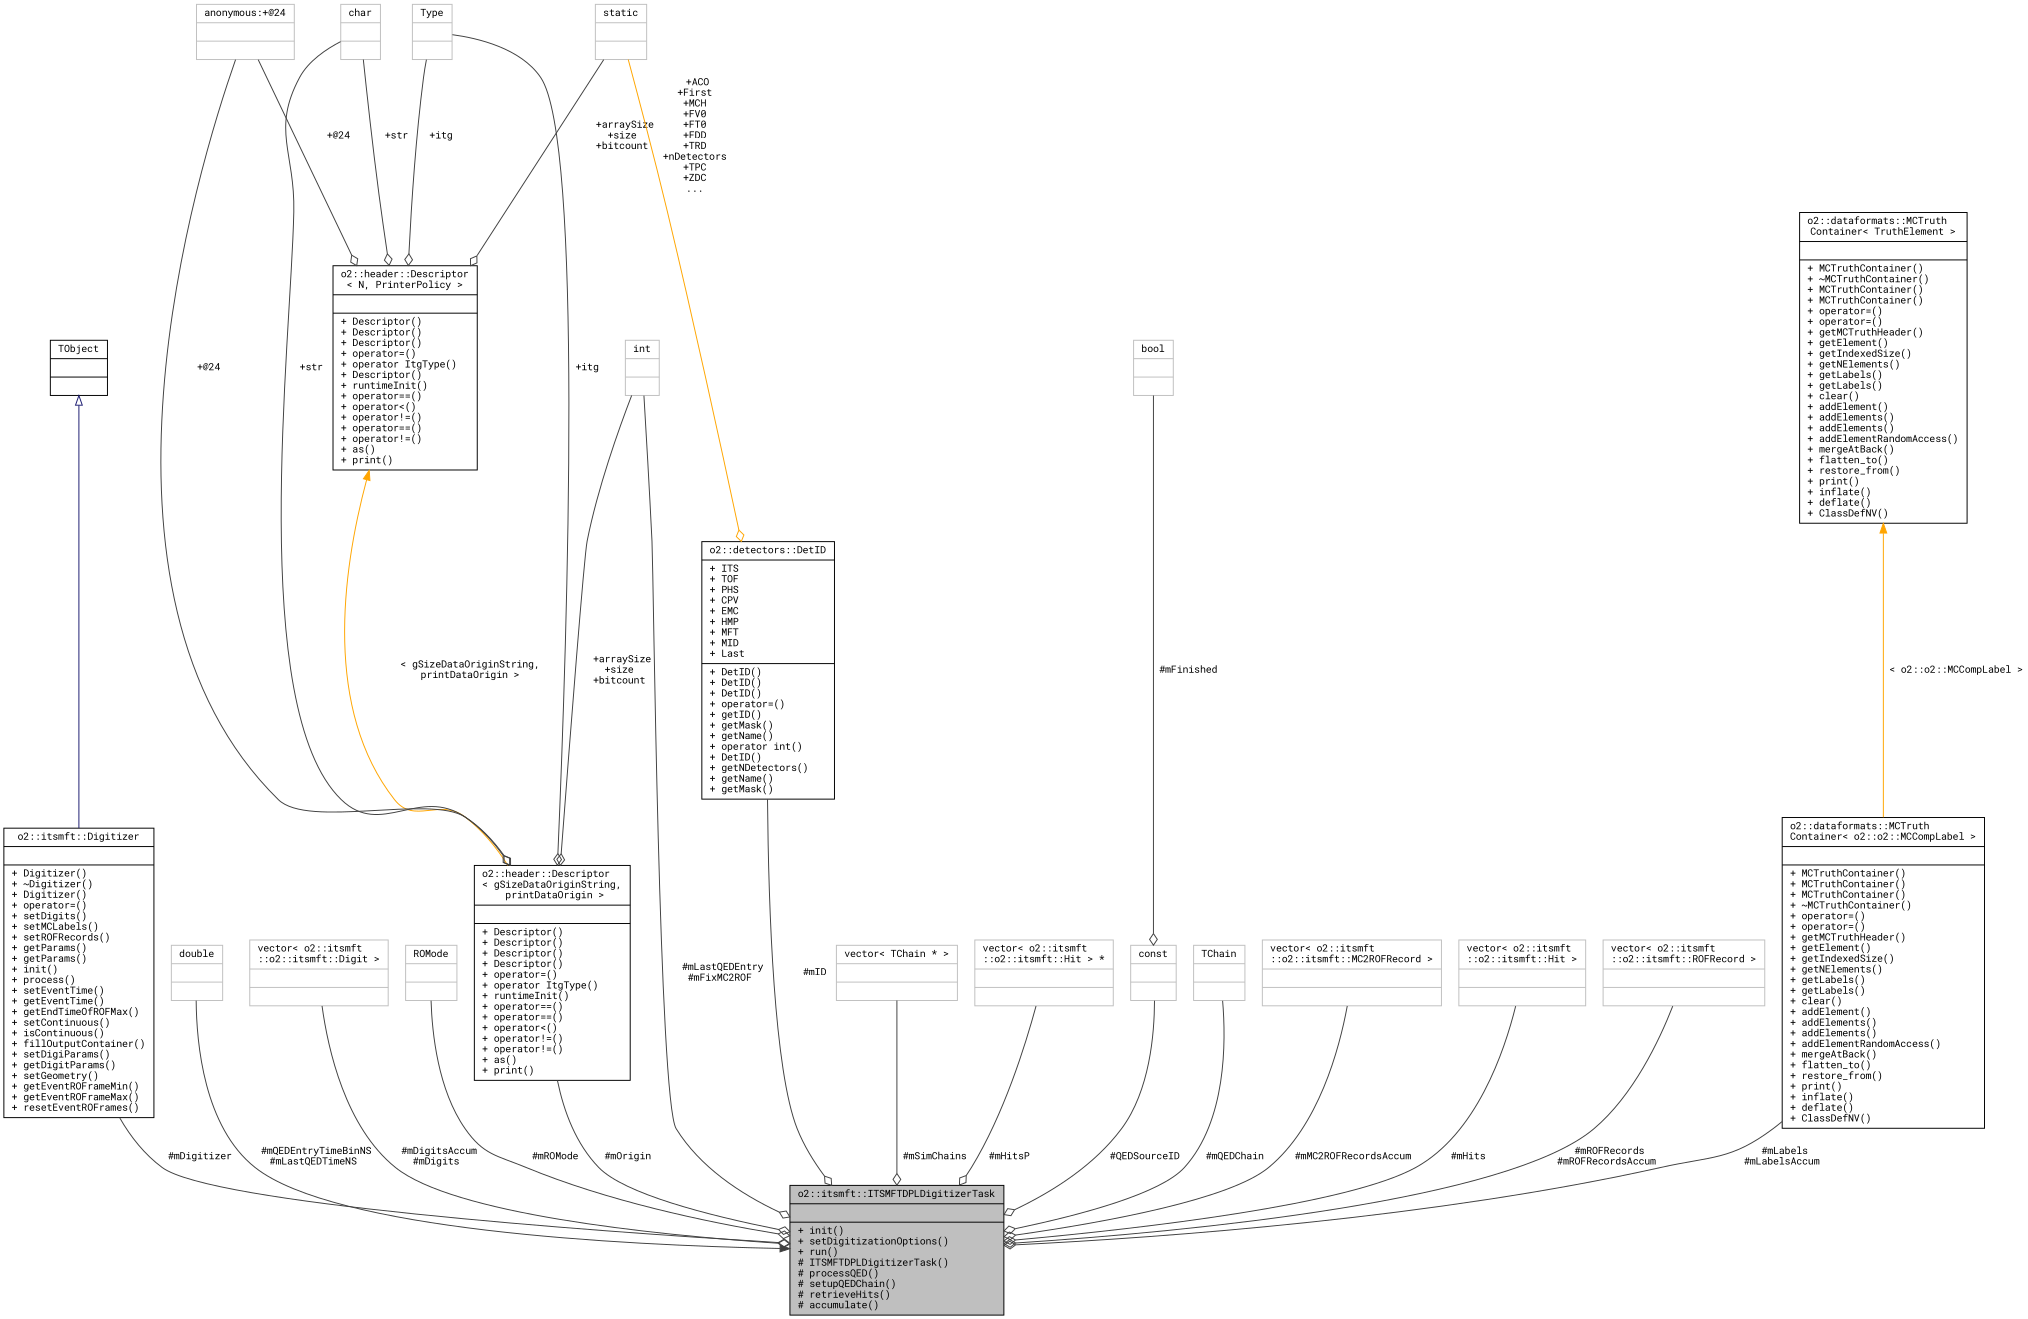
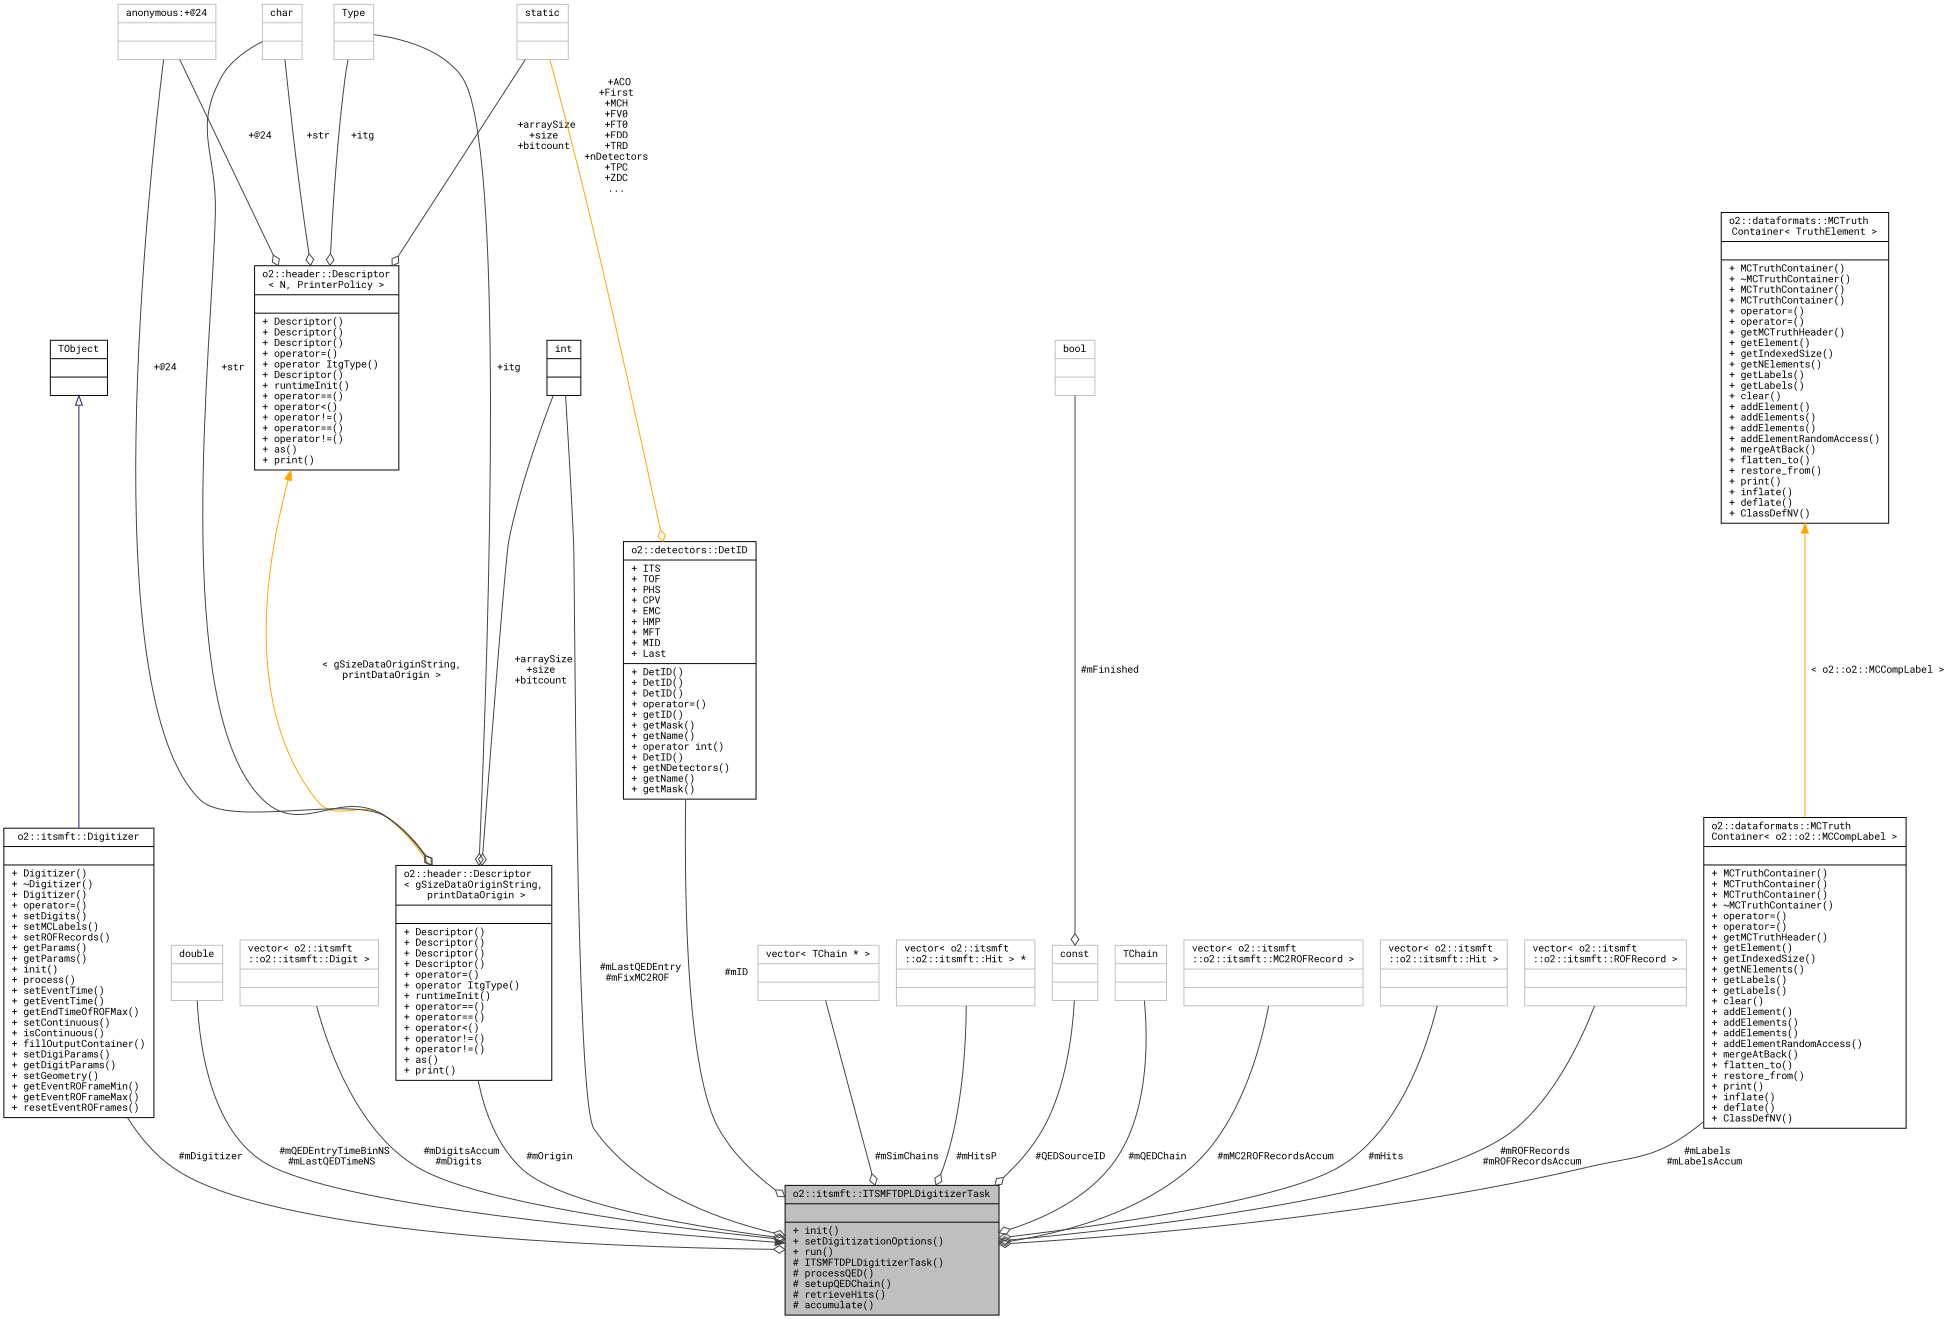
node "int": color grey75 -> black
node "ROMode": removed
